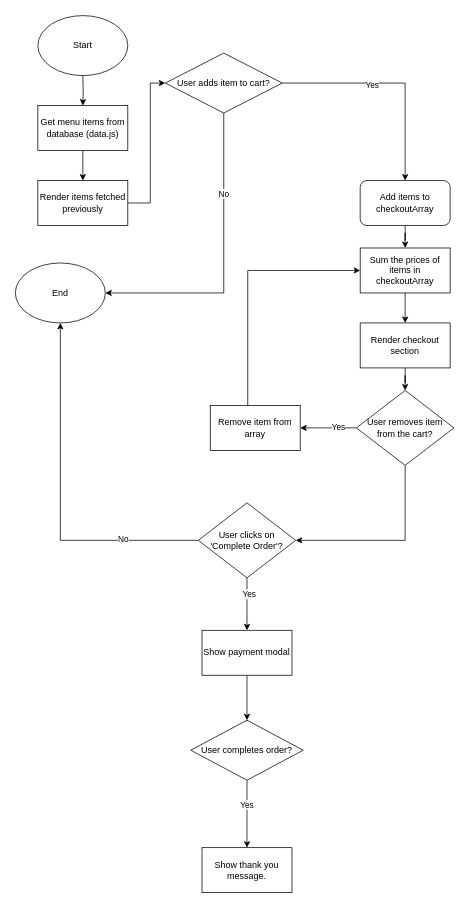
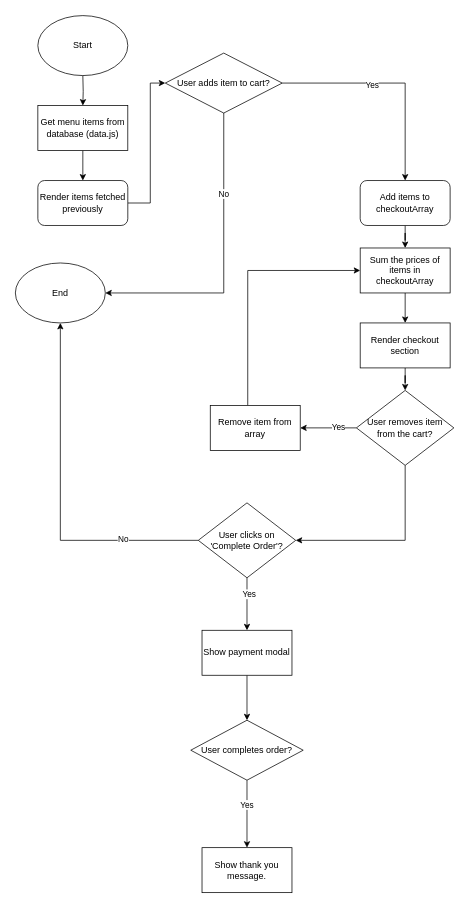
node "Render items fetched previously": shape rectangle -> rounded rectangle
